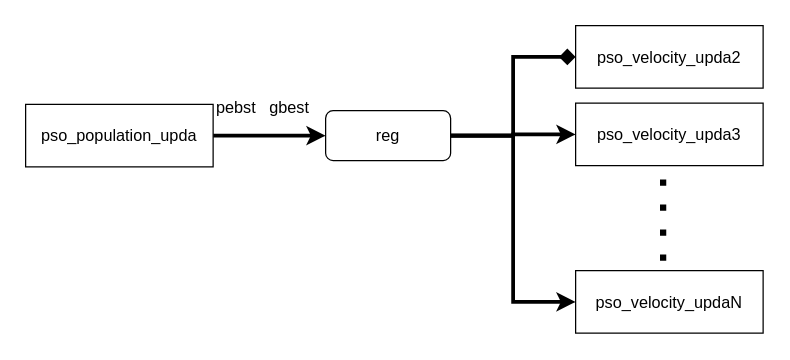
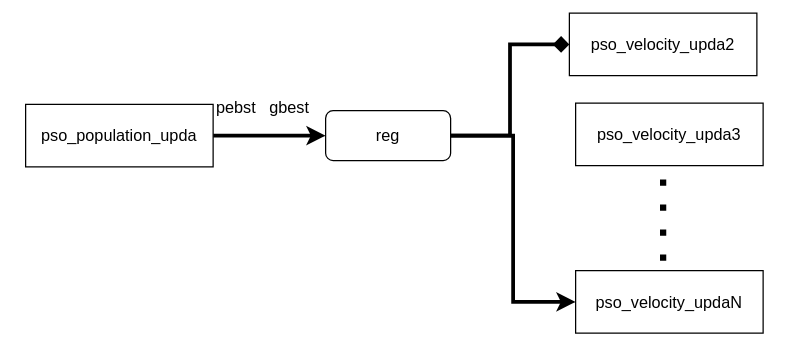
node "pso_velocity_upda2": moved (669, 57) -> (663, 44)
edge "reg" -> "pso_velocity_upda3": removed
